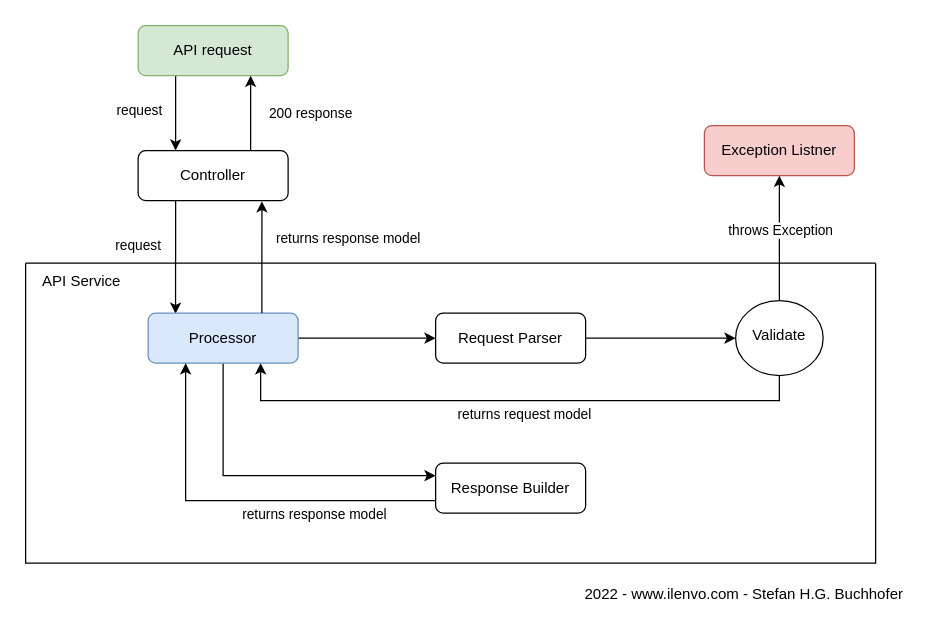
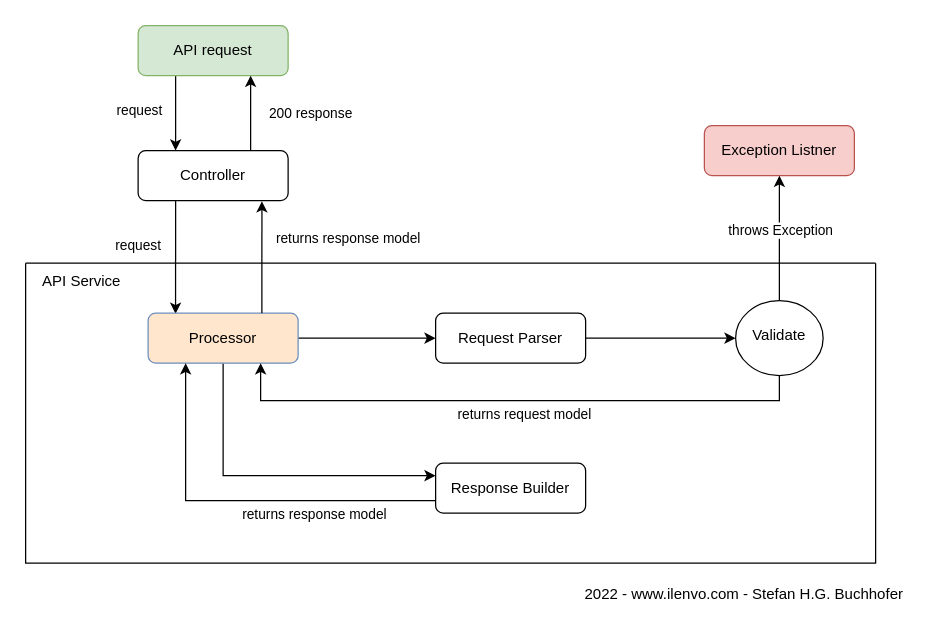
node "Processor": fillcolor #dae8fc -> #ffe6cc
